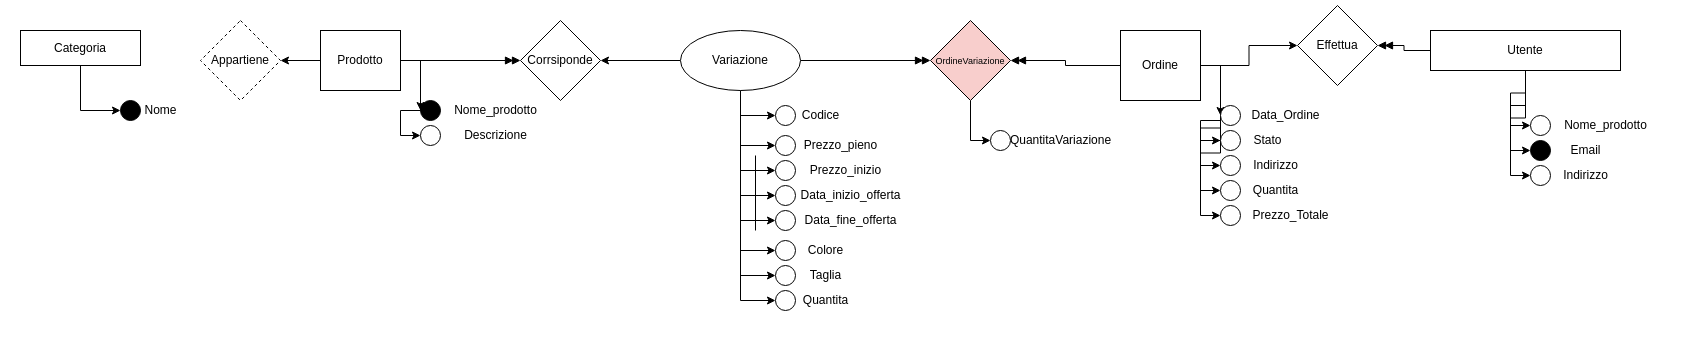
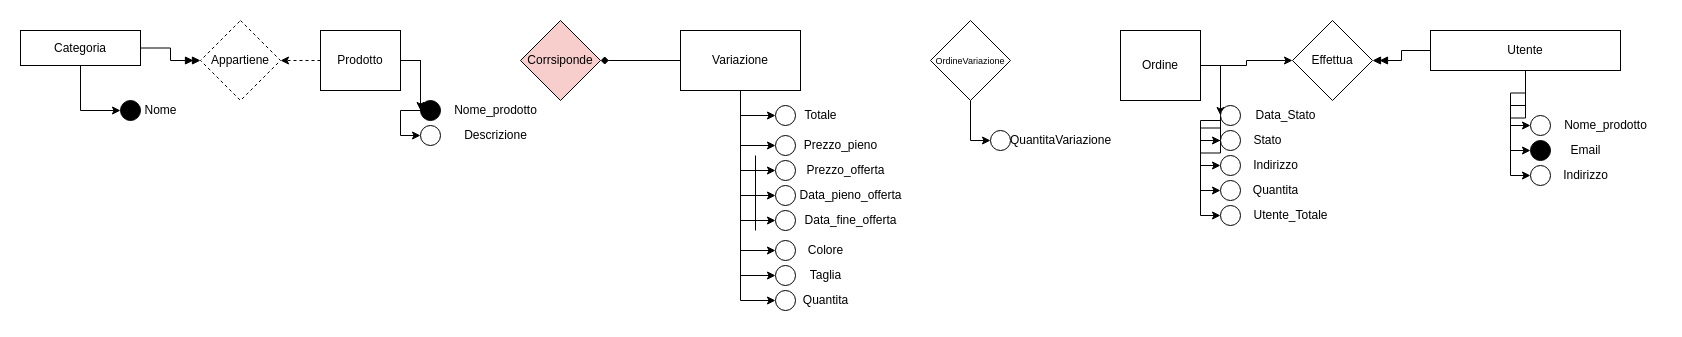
node "Effettua": moved (1338, 46) -> (1333, 61)
edge "Categoria" -> "Appartiene": added
edge "Prodotto" -> "Appartiene": style solid -> dashed
edge "Prodotto" -> "Corrsiponde": removed
node "Corrsiponde": fillcolor #ffffff -> #f8cecc
edge "Variazione" -> "Corrsiponde": arrowhead classic -> diamond
node "Variazione": shape ellipse -> rectangle
edge "Variazione" -> "OrdineVariazione": removed
node "OrdineVariazione": fillcolor #f8cecc -> #ffffff
edge "Ordine" -> "OrdineVariazione": removed
node "Codice": label "Codice" -> "Totale"
node "Data_Ordine": label "Data_Ordine" -> "Data_Stato"
node "Prezzo_inizio": label "Prezzo_inizio" -> "Prezzo_offerta"
node "Data_inizio_offerta": label "Data_inizio_offerta" -> "Data_pieno_offerta"
node "Prezzo_Totale": label "Prezzo_Totale" -> "Utente_Totale"
